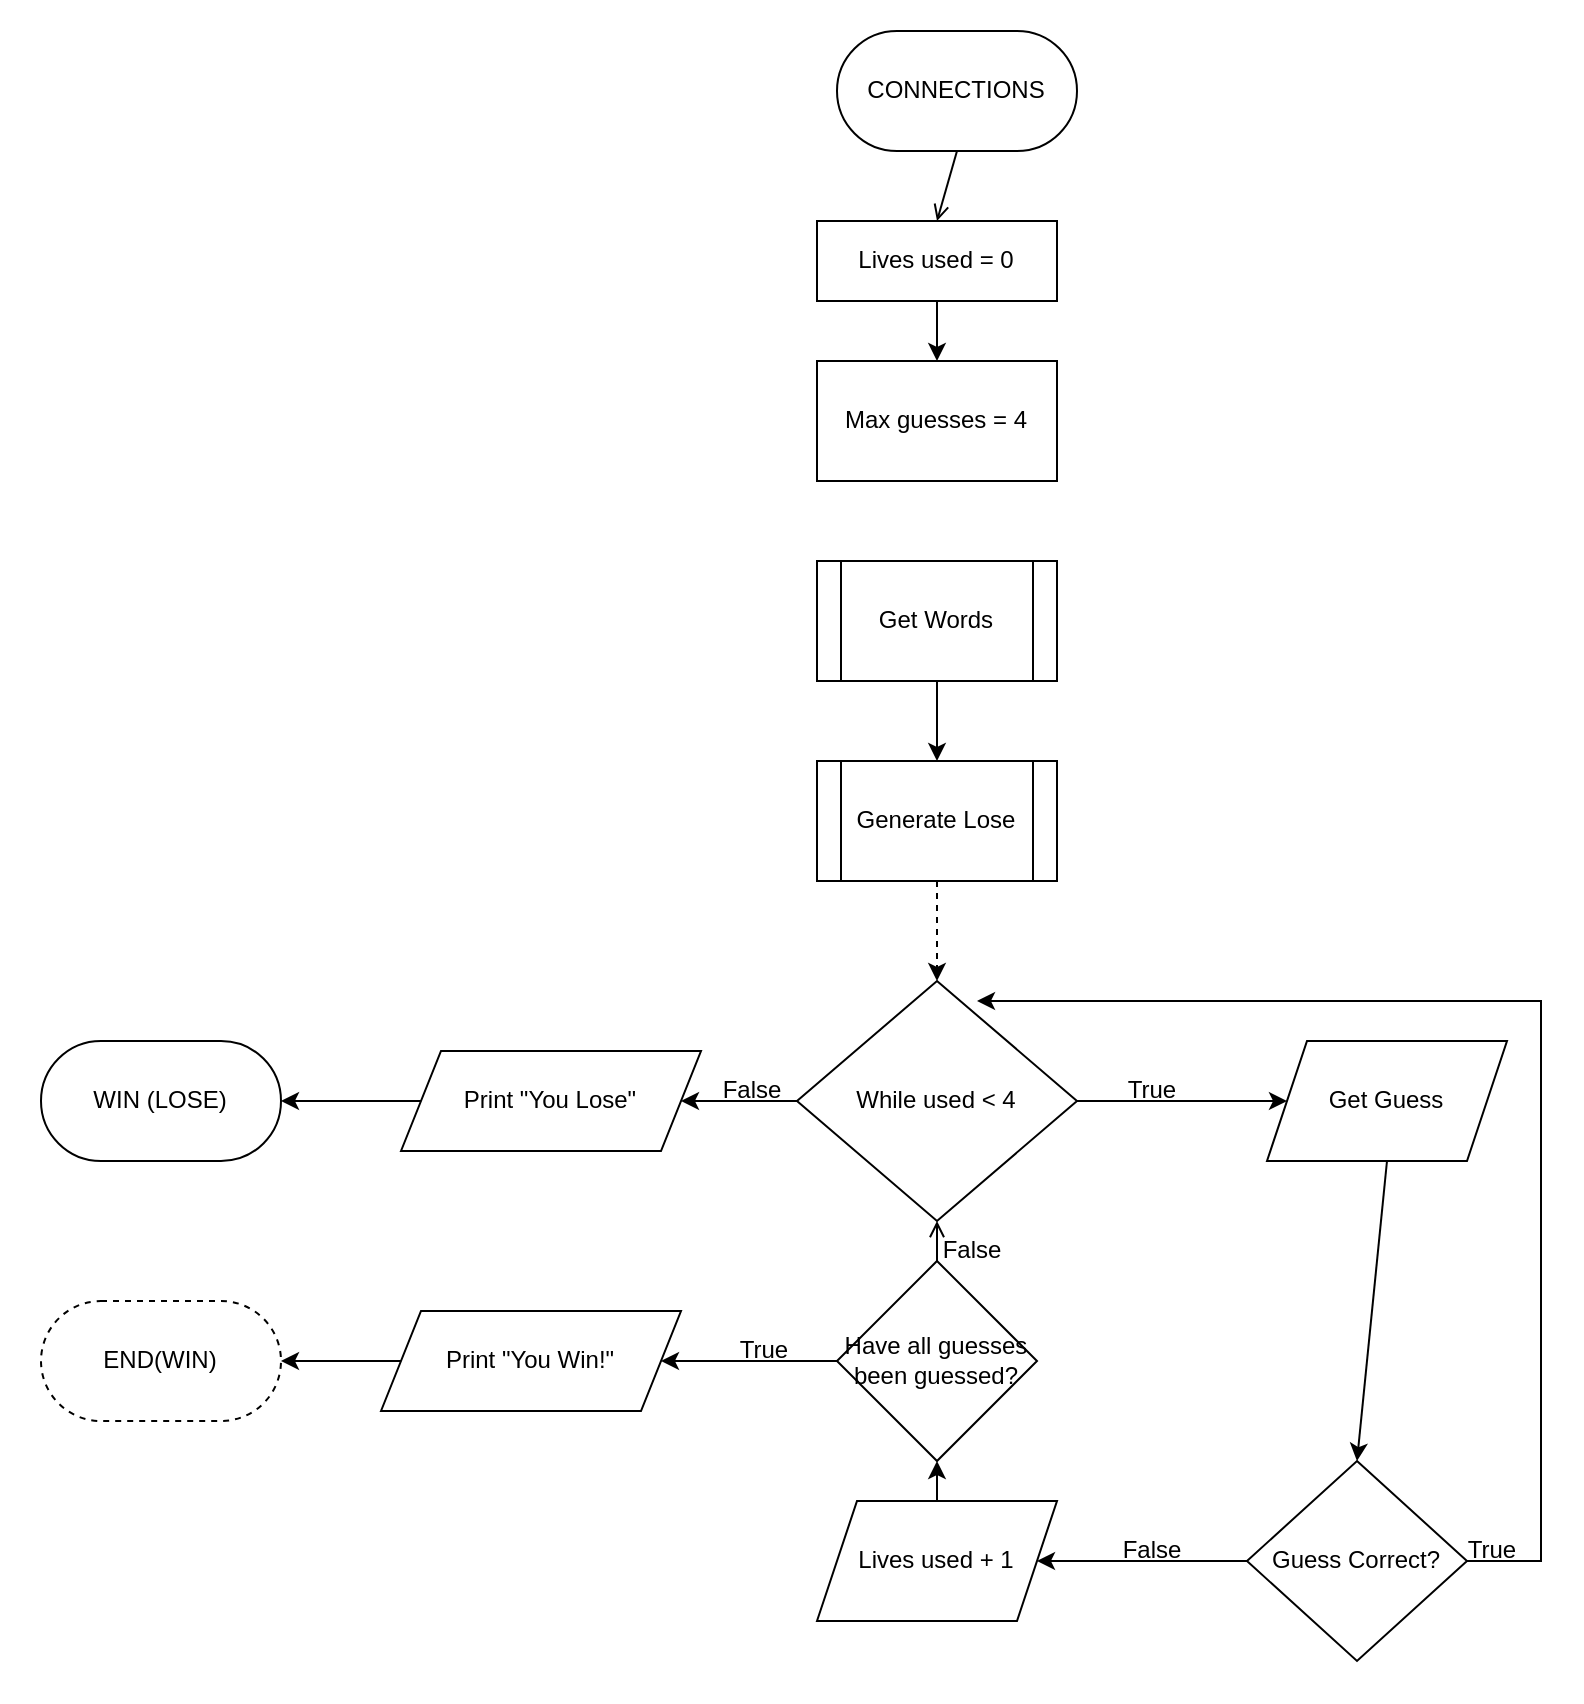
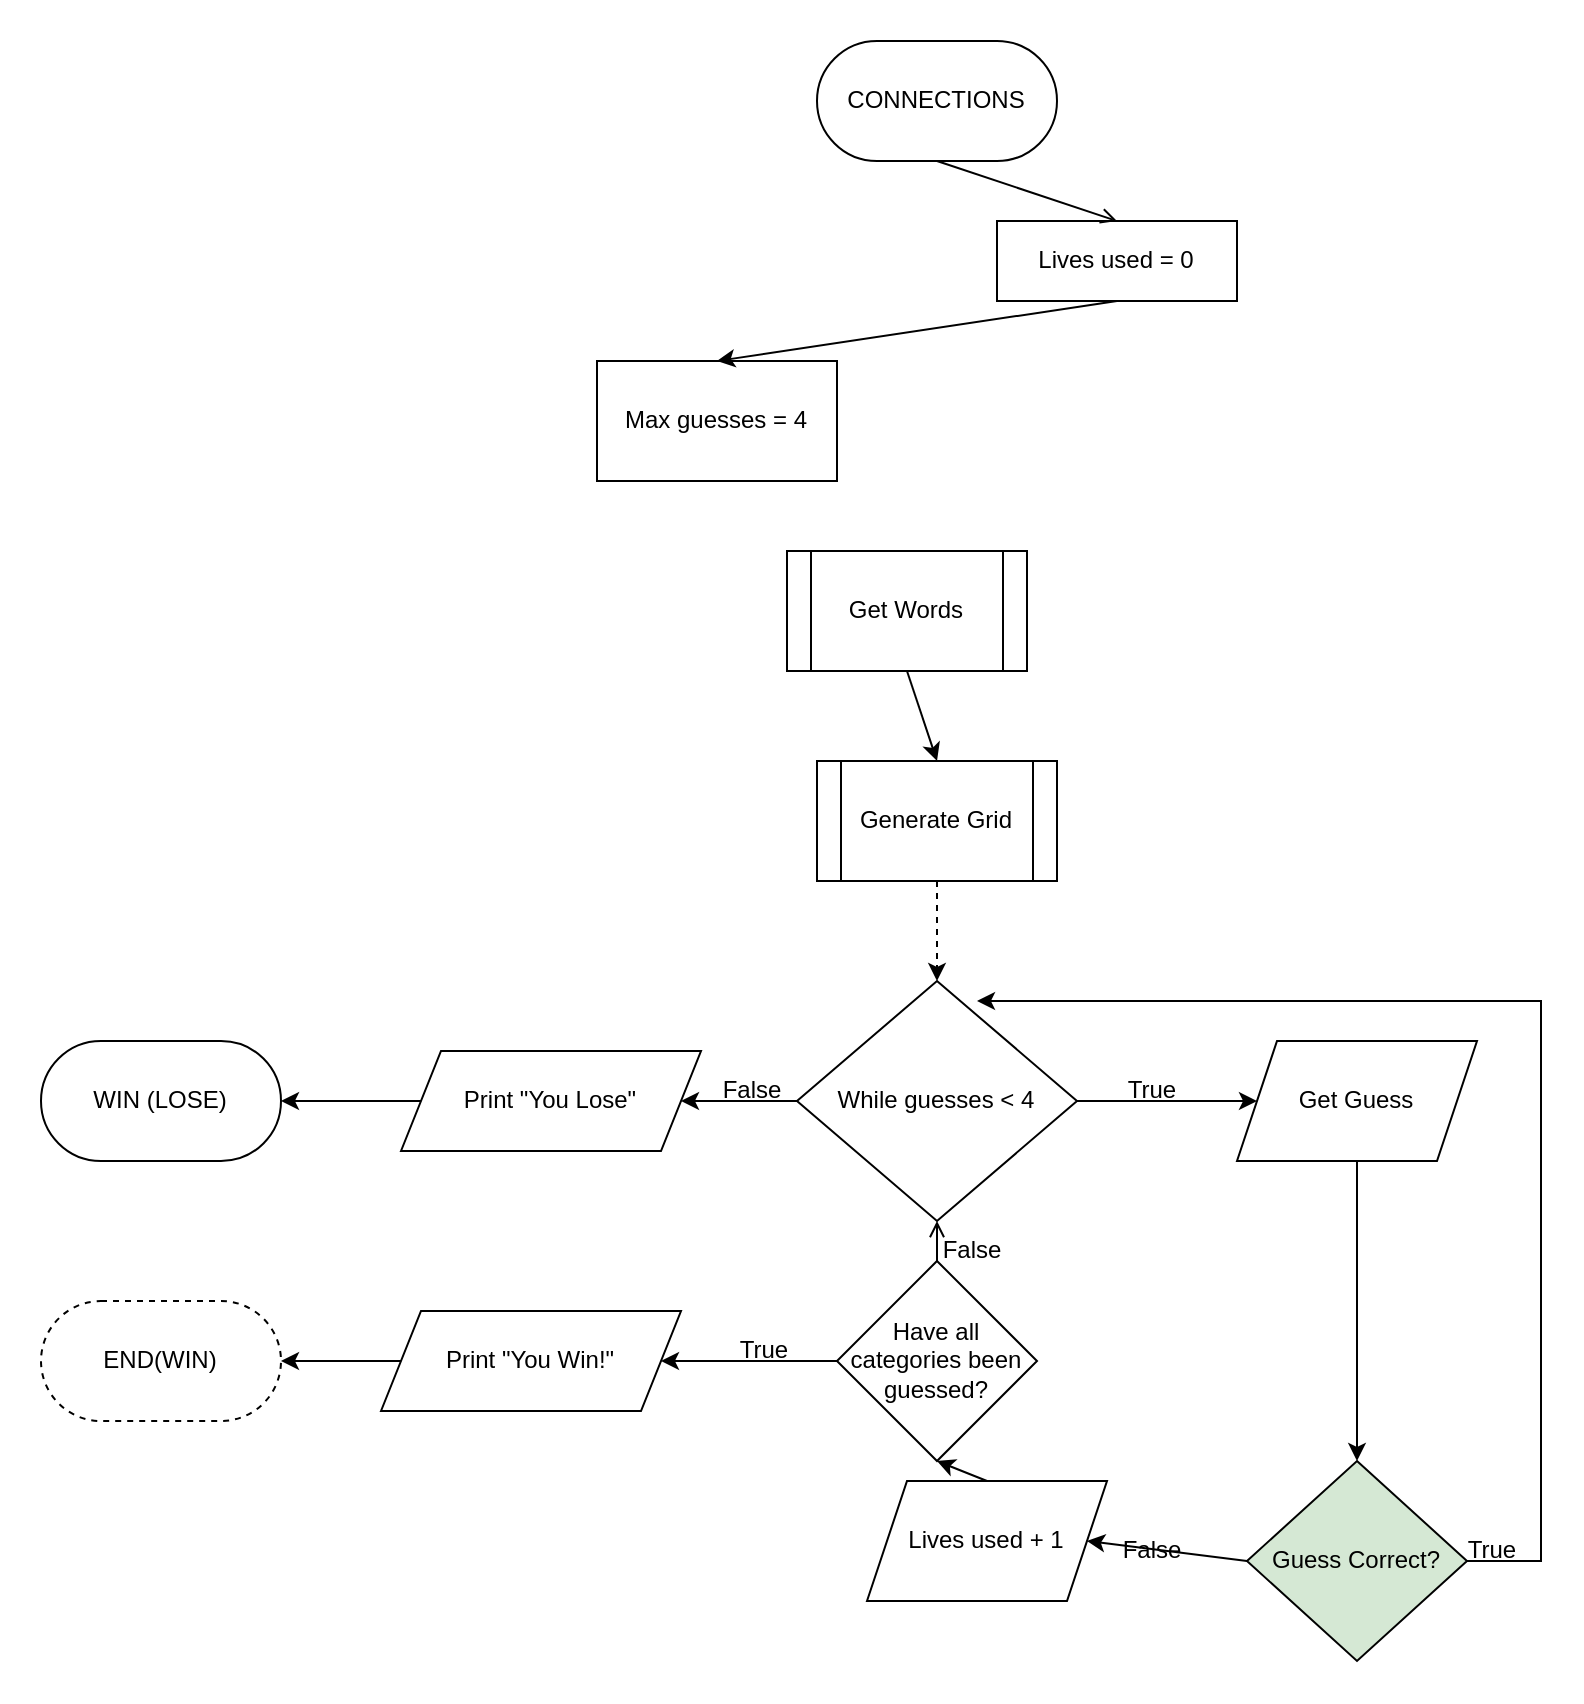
node "CONNECTIONS": moved (957, 91) -> (937, 101)
node "Lives used = 0": moved (937, 261) -> (1117, 261)
node "Max guesses = 4": moved (937, 421) -> (717, 421)
node "Get Words": moved (937, 621) -> (907, 611)
node "Generate Lose": label "Generate Lose" -> "Generate Grid"
node "While used < 4": label "While used < 4" -> "While guesses < 4"
node "Get Guess": moved (1387, 1101) -> (1357, 1101)
node "Have all guesses been guessed?": label "Have all guesses been guessed?" -> "Have all categories been guessed?"
node "Lives used + 1": moved (937, 1561) -> (987, 1541)
node "Guess Correct?": fillcolor #ffffff -> #d5e8d4
